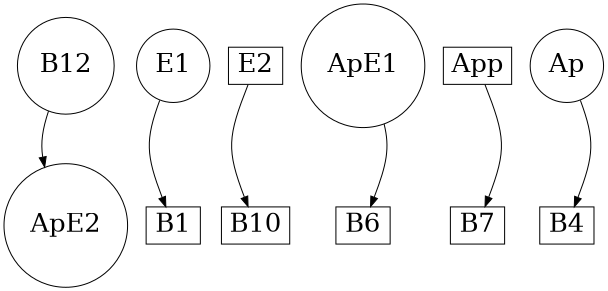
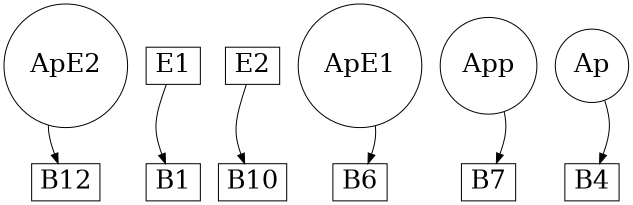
node "B12": shape circle -> box
node "E1": shape circle -> box
node "App": shape box -> circle
edge "B12" -> "ApE2": reversed
